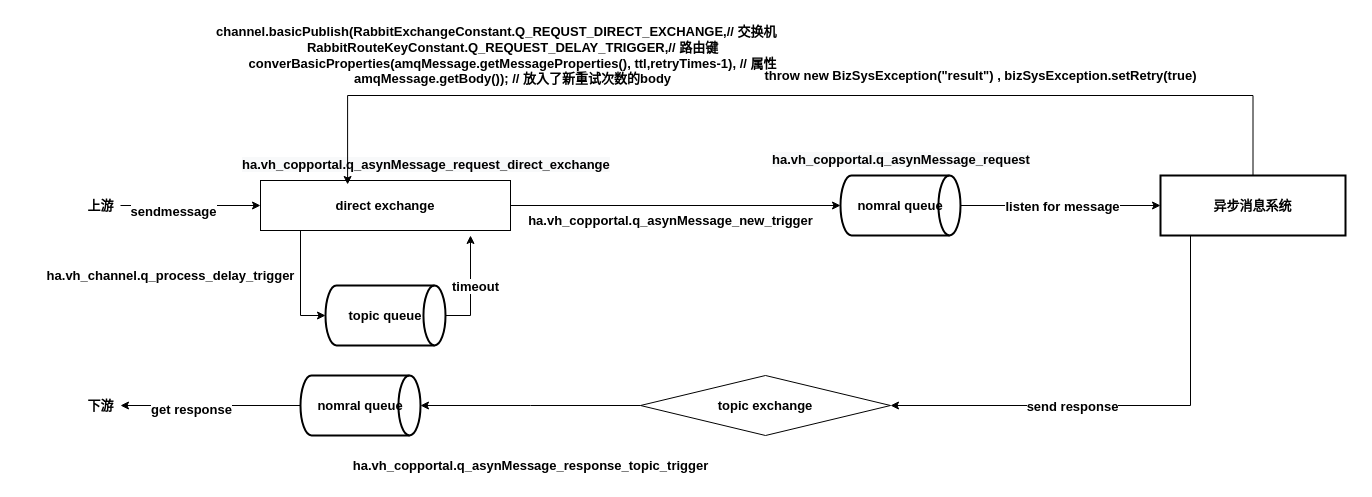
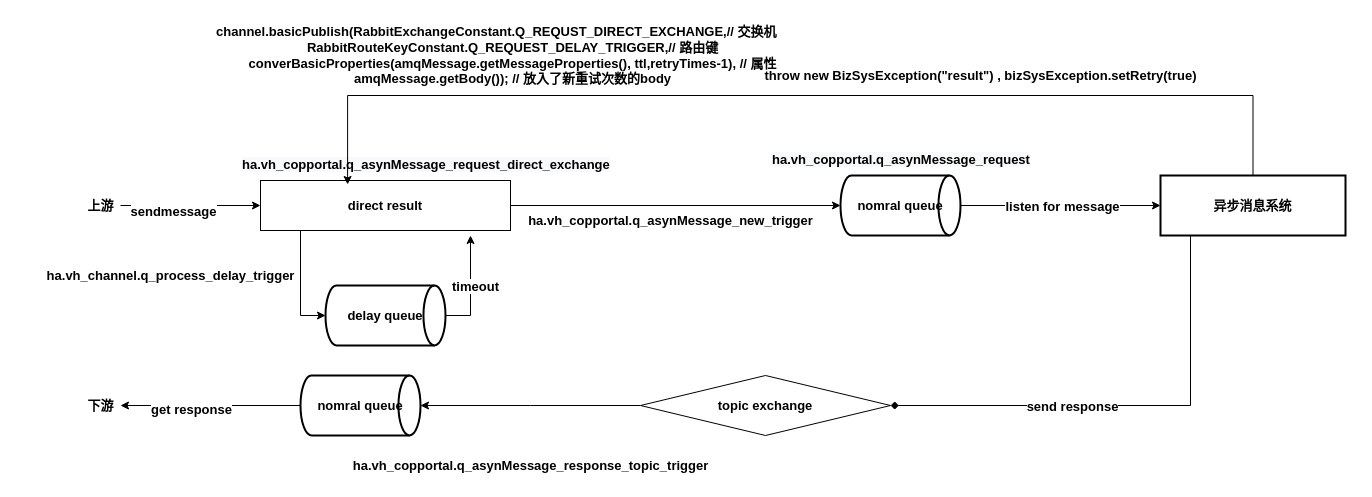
node "direct exchange": label "direct exchange" -> "direct result"
node "topic queue": label "topic queue" -> "delay queue"
edge "异步消息系统" -> "topic exchange": arrowhead classic -> diamond
